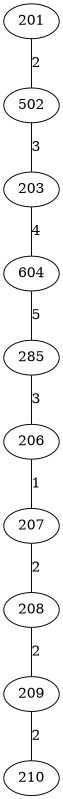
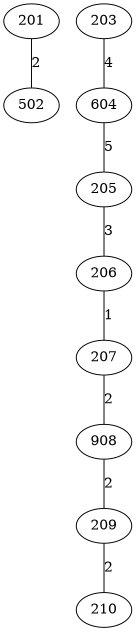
edge "502" -- "203": removed, label "3"
node "285": label "285" -> "205"
node "208": label "208" -> "908"
